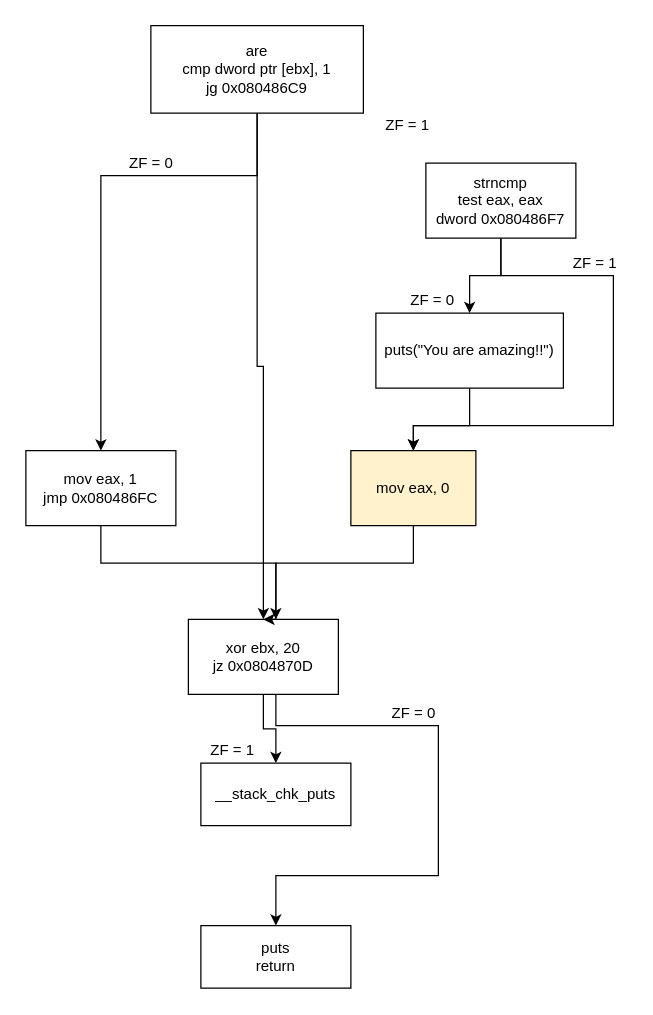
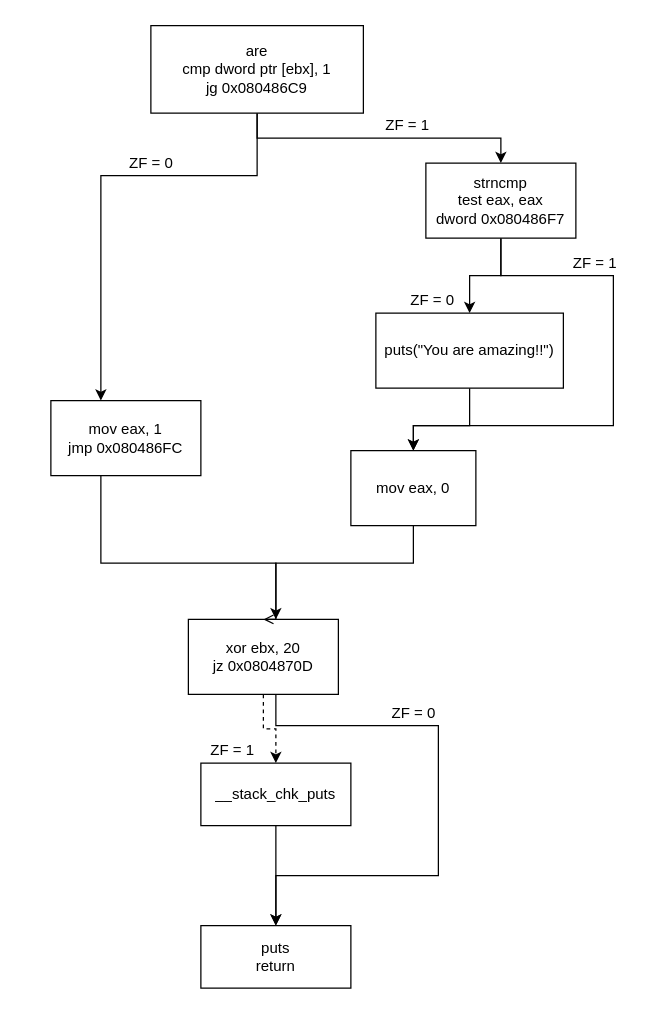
edge "are cmp dword ptr [ebx], 1 jg 0x080486C9" -> "xor ebx, 20 jz 0x0804870D": now "are cmp dword ptr [ebx], 1 jg 0x080486C9" -> "strncmp test eax, eax dword 0x080486F7"
node "mov eax, 1 jmp 0x080486FC": moved (101, 488) -> (126, 438)
node "mov eax, 0": fillcolor #fff2cc -> #ffffff
edge "mov eax, 0" -> "xor ebx, 20 jz 0x0804870D": arrowhead classic -> open
edge "xor ebx, 20 jz 0x0804870D" -> "__stack_chk_puts": style solid -> dashed
edge "__stack_chk_puts" -> "puts return": added
